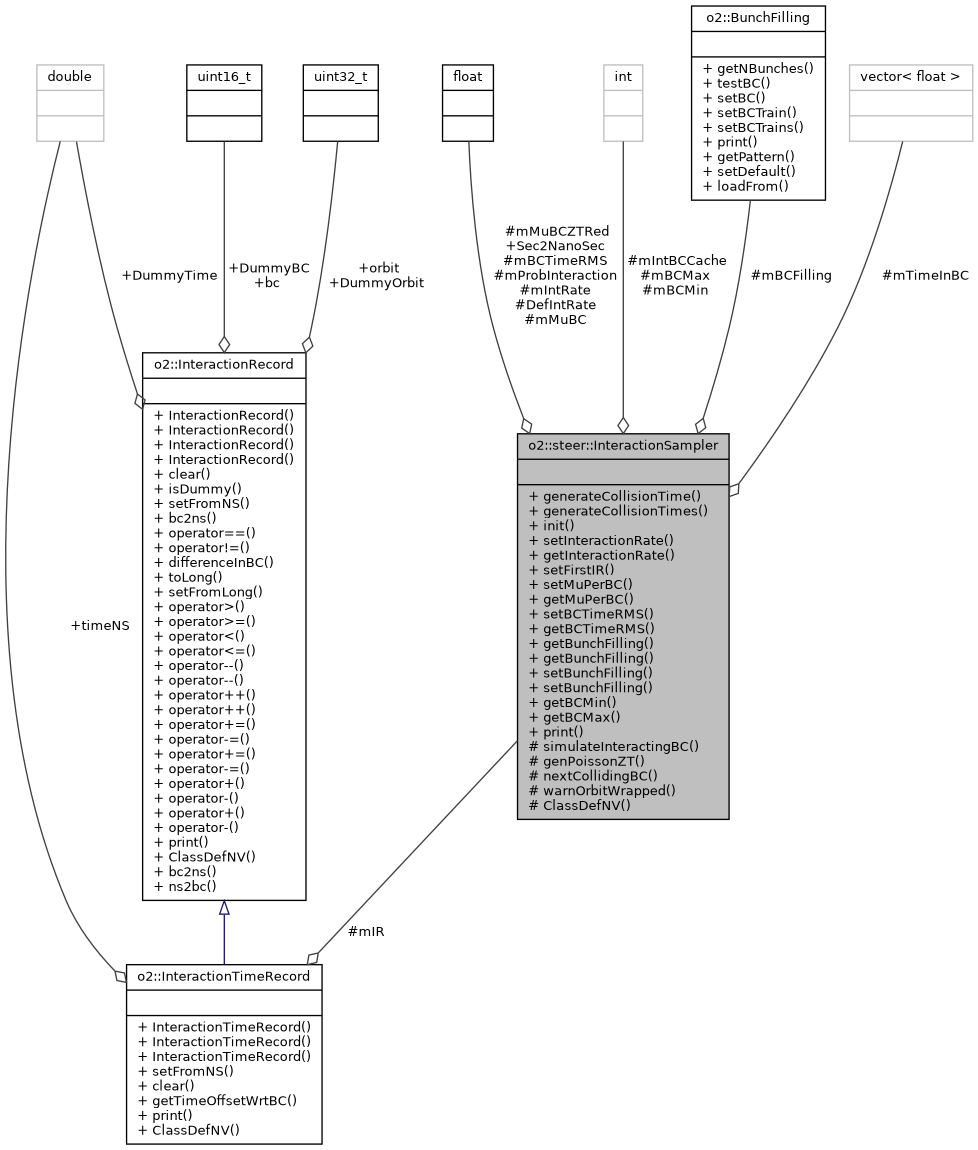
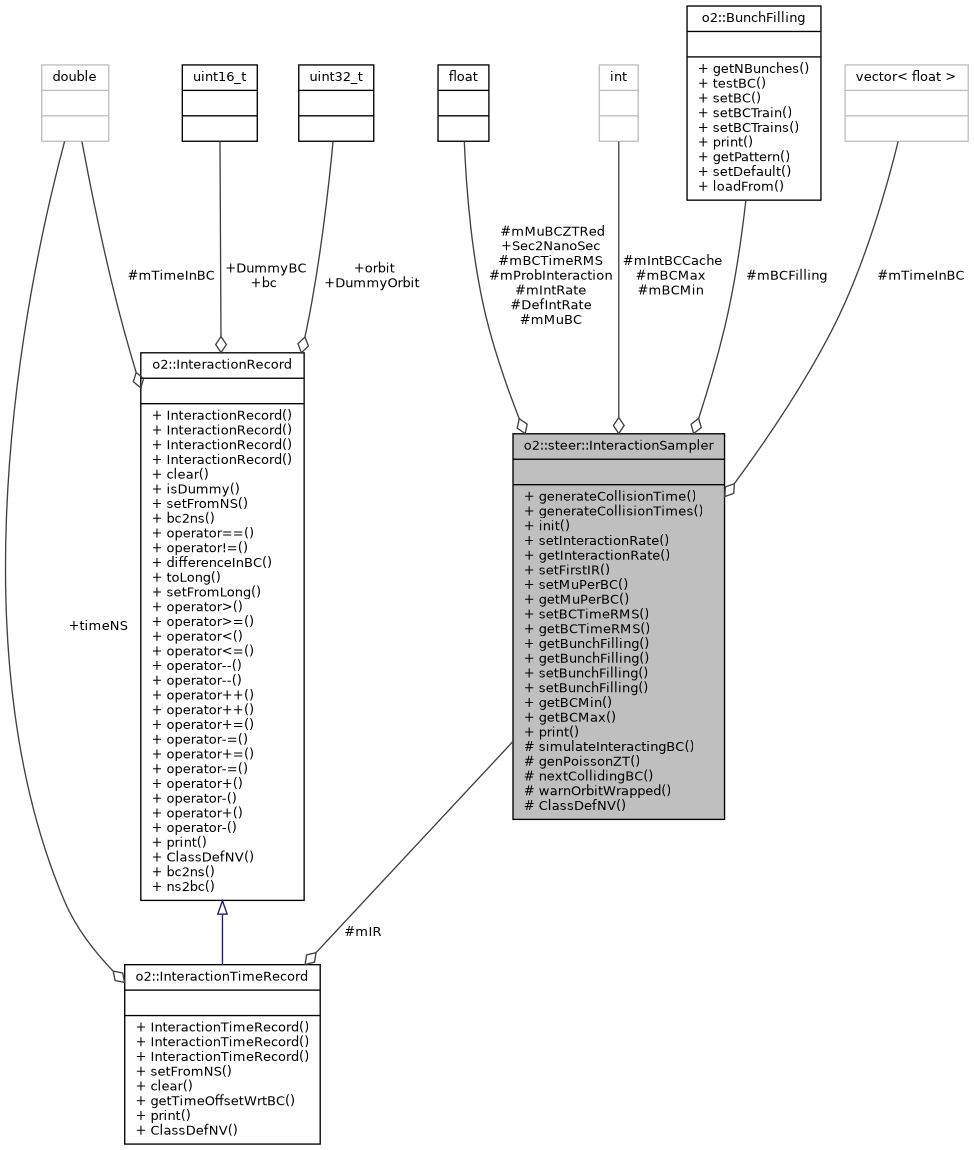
edge "double" -> "o2::InteractionRecord": label " +DummyTime" -> " #mTimeInBC"
